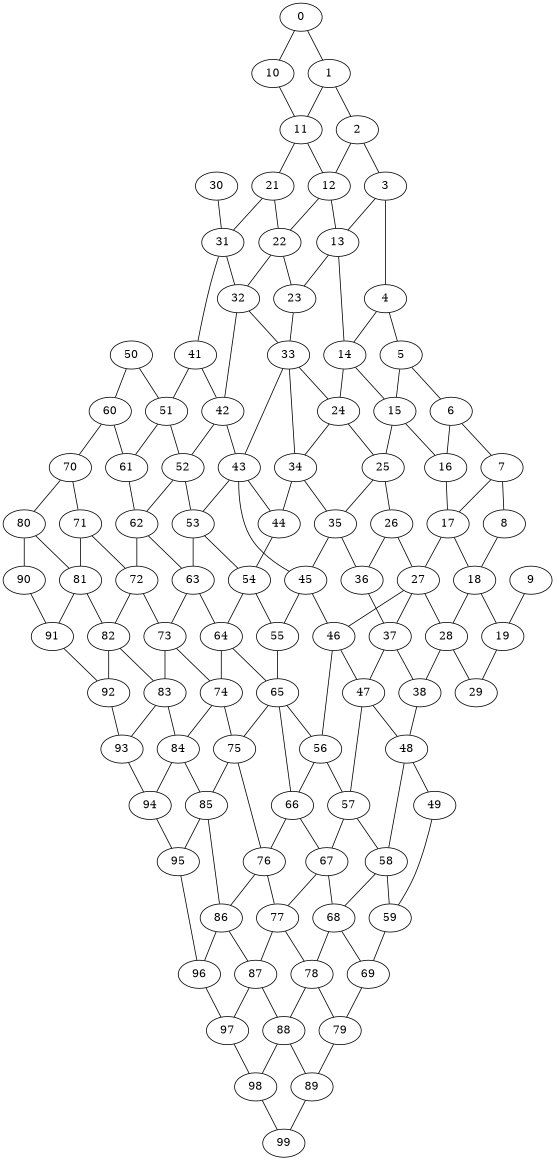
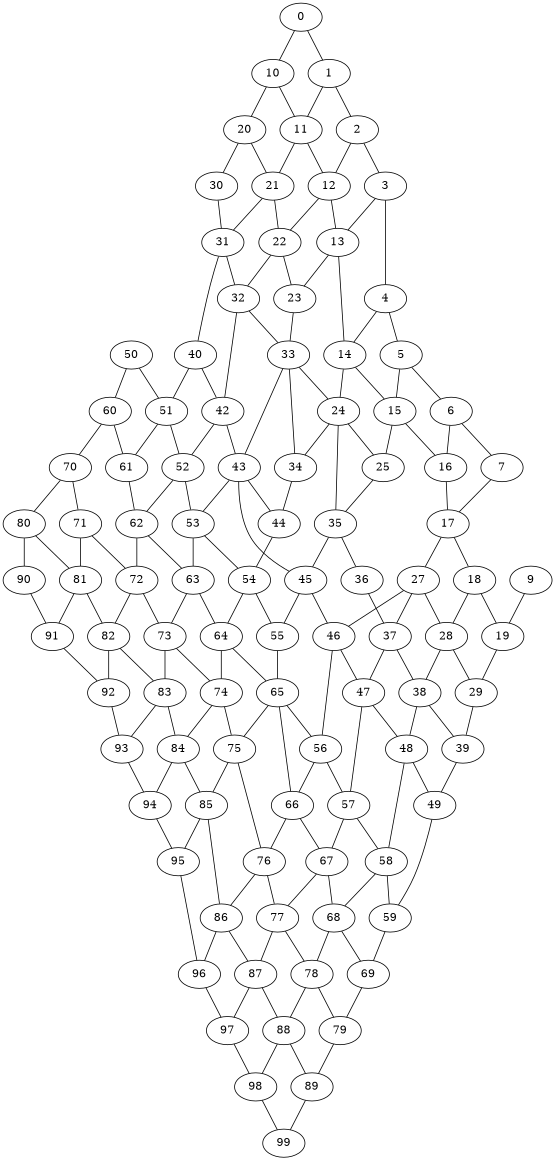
node "20": added
node "41": label "41" -> "40"
edge "34" -- "35": now "24" -- "35"
node "26": removed
node "8": removed
node "39": added
